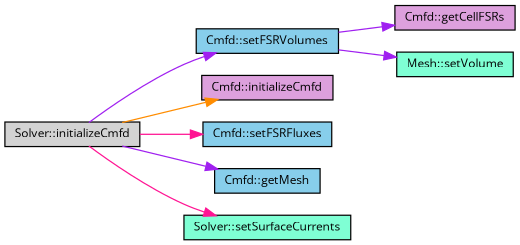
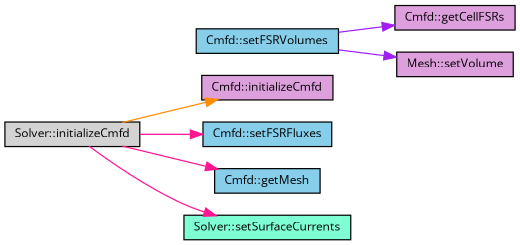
node "Mesh::setVolume": fillcolor aquamarine -> plum
edge "Solver::initializeCmfd" -> "Cmfd::setFSRVolumes": removed
edge "Solver::initializeCmfd" -> "Cmfd::getMesh": color purple -> deeppink
